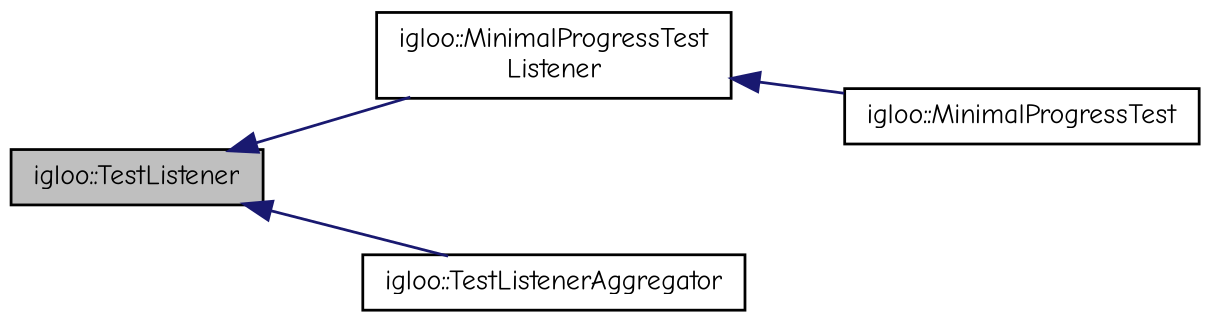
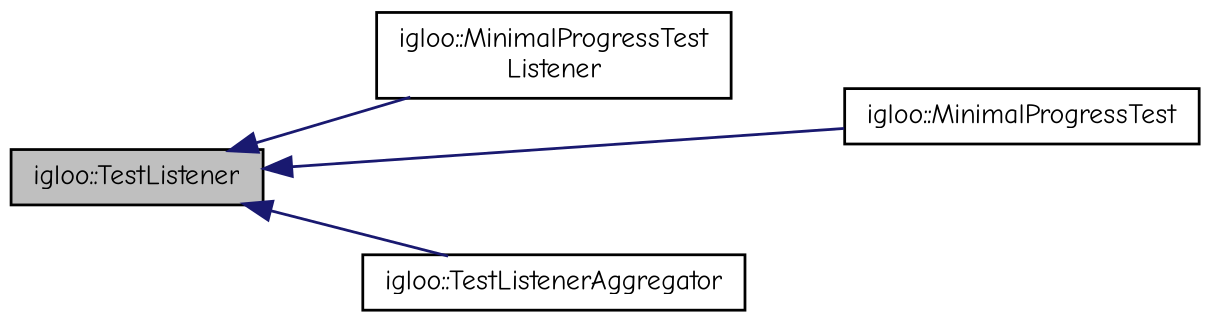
edge "igloo::MinimalProgressTest" -> "igloo::MinimalProgressTest Listener": now "igloo::MinimalProgressTest" -> "igloo::TestListener"
